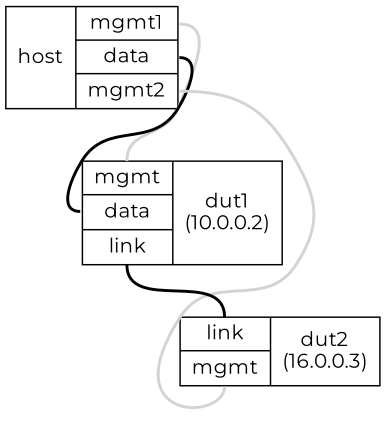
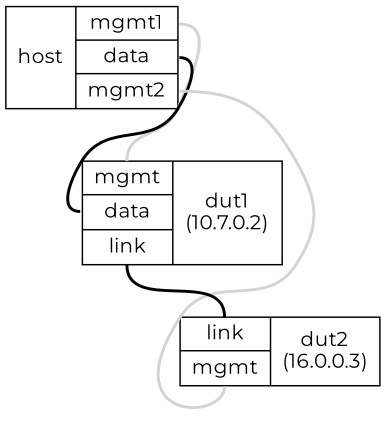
node "mgmt": text "(10.0.0.2)" -> "(10.7.0.2)"
